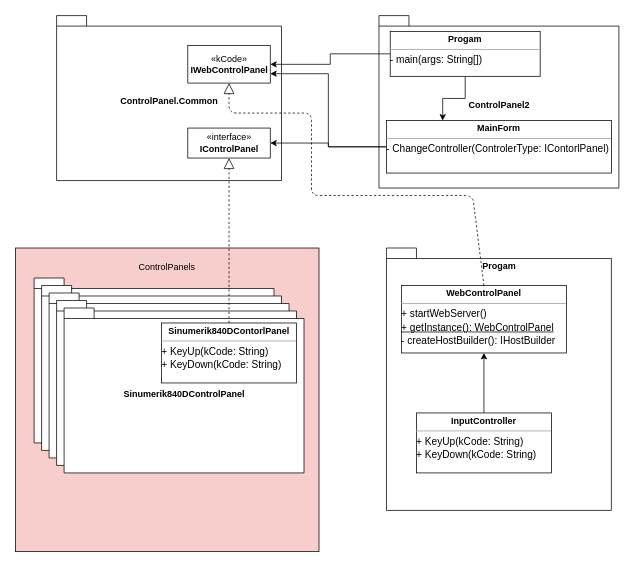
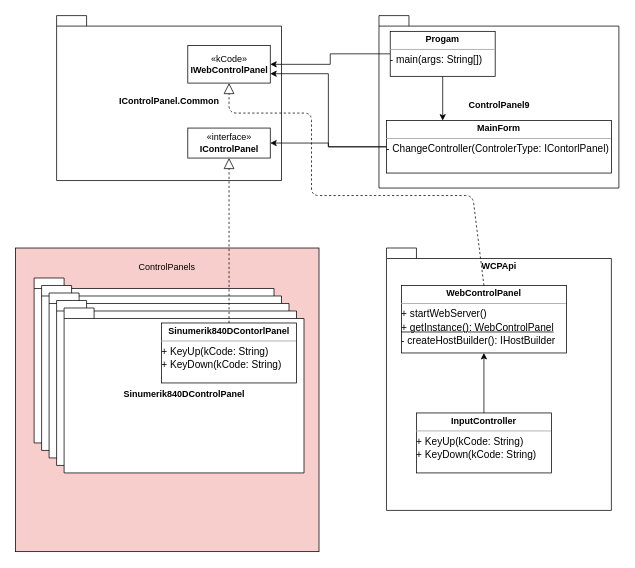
node "Progam - main(args: String[])": size 150x45 -> 105x45
node "ControlPanel.Common": label "ControlPanel.Common" -> "IControlPanel.Common"
node "ControlPanel2": label "ControlPanel2" -> "ControlPanel9"
node "Progam": label "Progam" -> "WCPApi"
